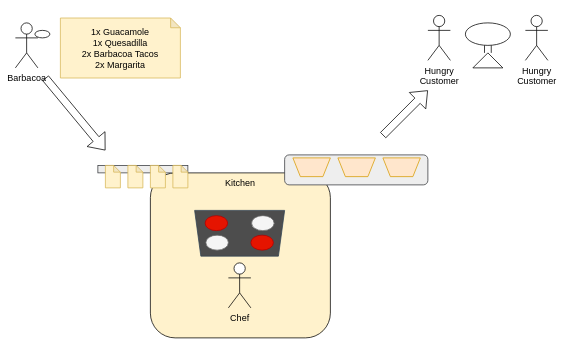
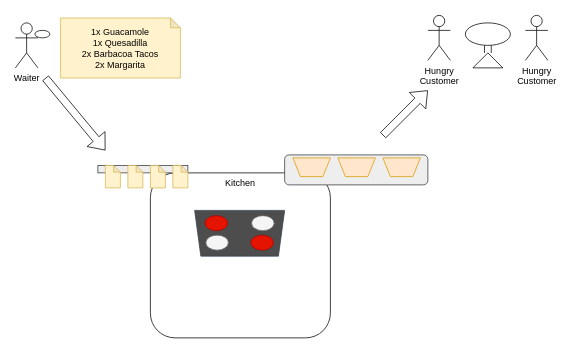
node "Barbacoa": label "Barbacoa" -> "Waiter"
node "Kitchen": fillcolor #fff2cc -> #ffffff
node "Chef": removed
